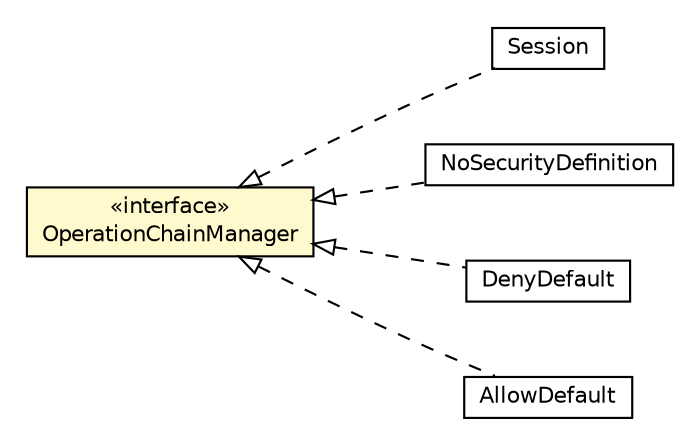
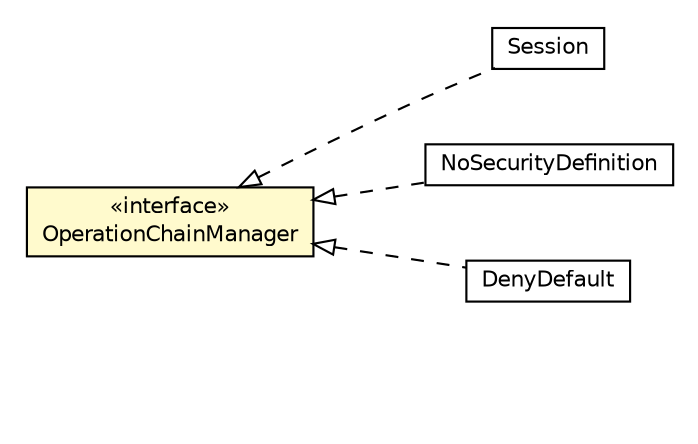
node "AllowDefault": removed
